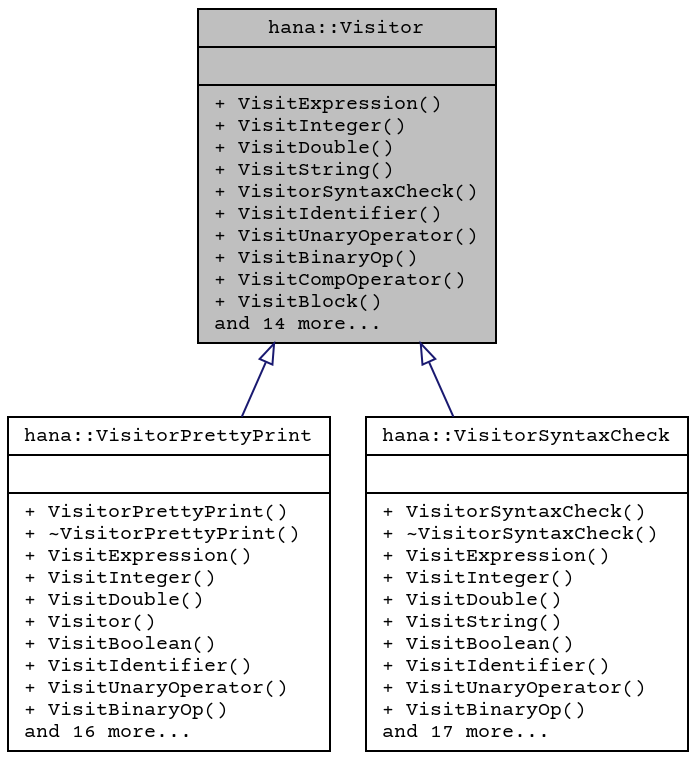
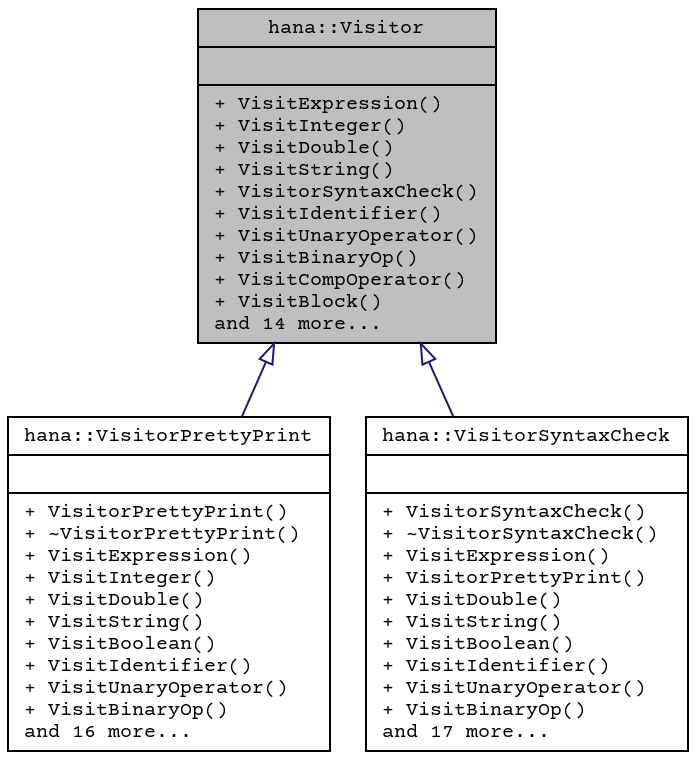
node "hana::VisitorSyntaxCheck": text "+ VisitInteger()" -> "+ VisitorPrettyPrint()"
node "hana::VisitorPrettyPrint": text "+ Visitor()" -> "+ VisitString()"
